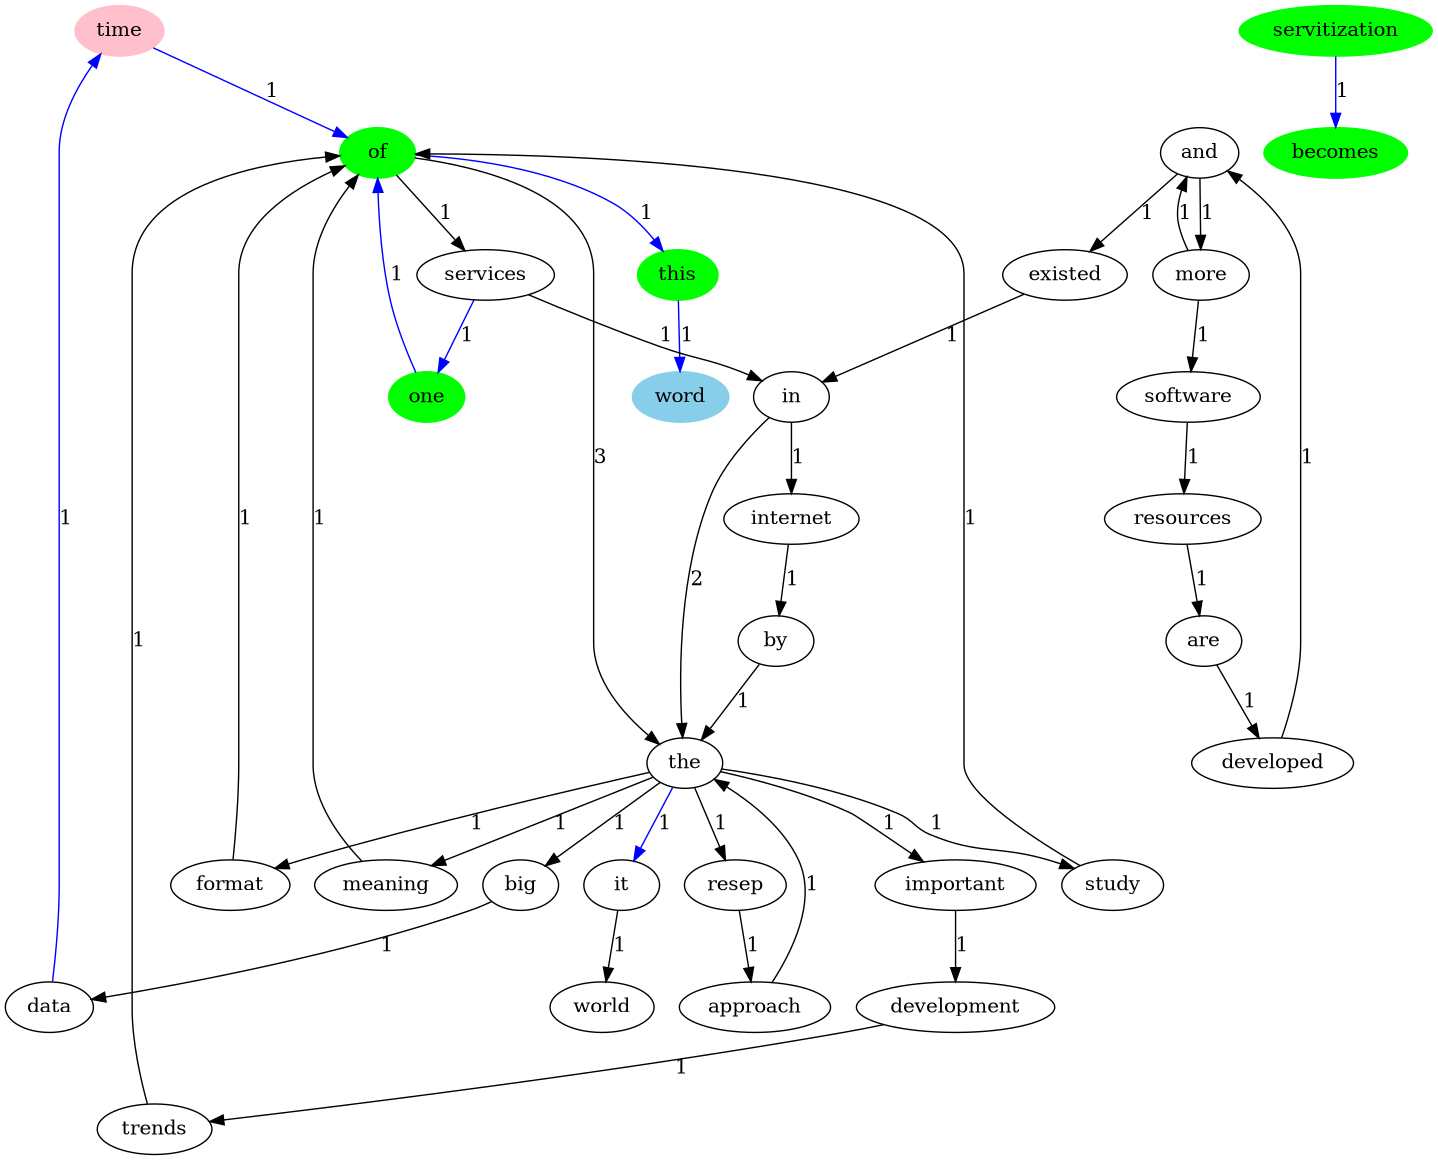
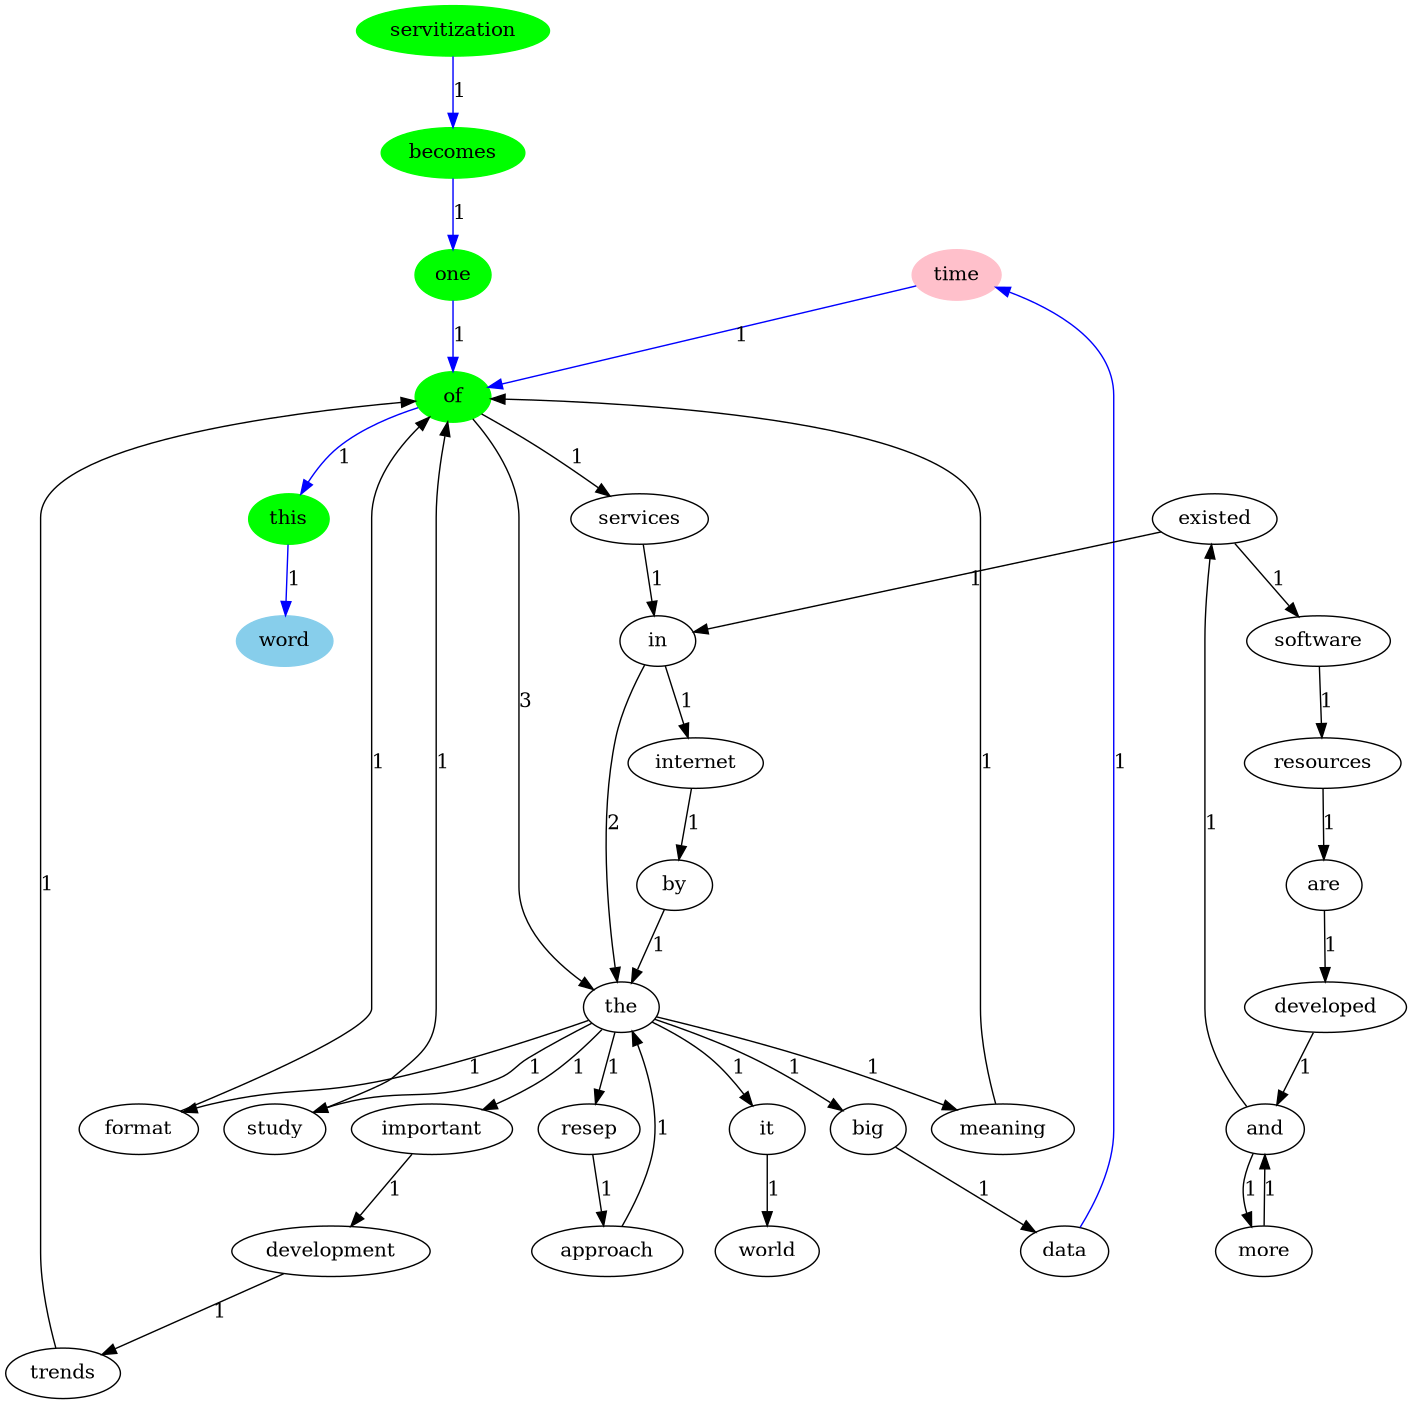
edge "more" -> "software": now "existed" -> "software"
edge "services" -> "one": now "becomes" -> "one"
edge "the" -> "it": color blue -> black
